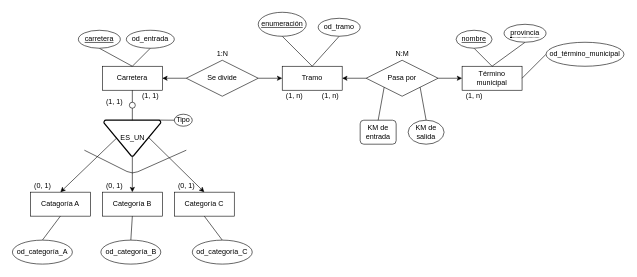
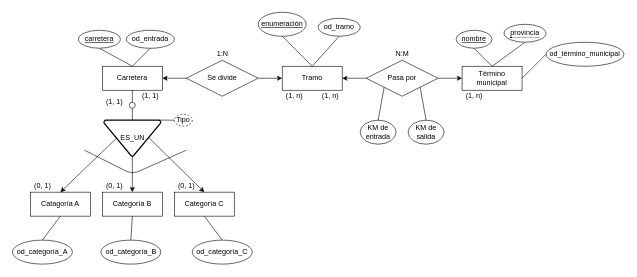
node "Tipo": style solid -> dashed
node "KM de entrada": shape rounded rectangle -> ellipse
